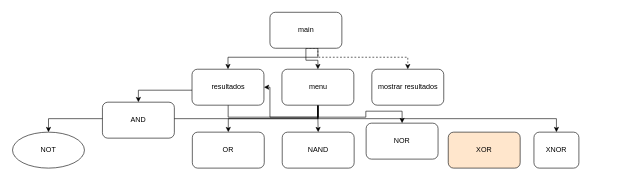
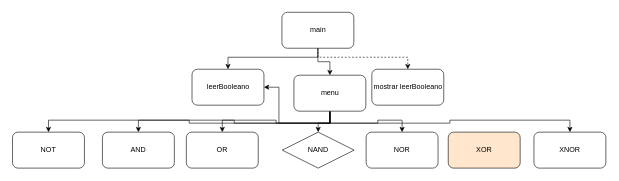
node "main": moved (306, 30) -> (318, 30)
node "resultados": label "resultados" -> "leerBooleano"
node "menu": moved (318, 87) -> (330, 93)
node "mostrar resultados": label "mostrar resultados" -> "mostrar leerBooleano"
node "AND": moved (138, 120) -> (138, 150)
node "NOR": moved (402, 141) -> (402, 150)
node "NOT": shape ellipse -> rounded rectangle
node "OR": moved (228, 150) -> (222, 150)
node "NAND": shape rounded rectangle -> diamond
node "XNOR": size 45x36 -> 72x36
